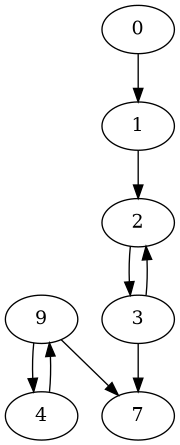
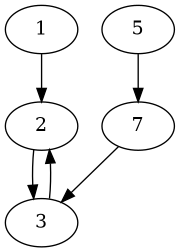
node "0": removed
node "9": label "9" -> "5"
edge "3" -> "7": reversed
node "4": removed
